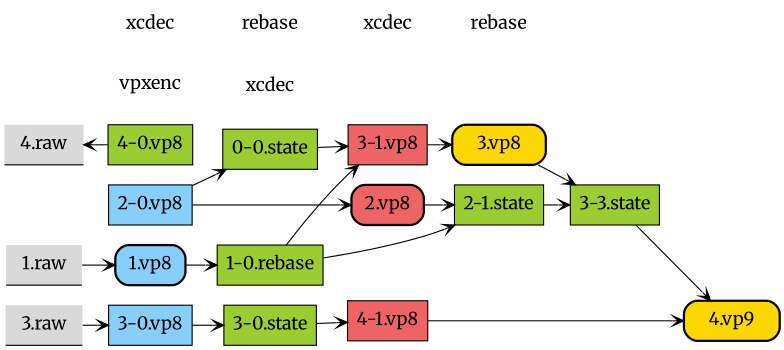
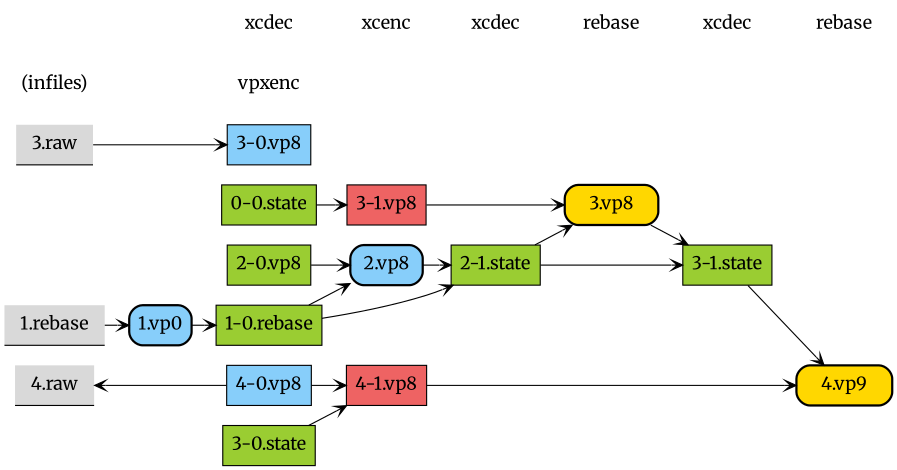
node "xcenc": added
node "(infiles)": added
node "4-0.vp8": fillcolor olivedrab3 -> lightskyblue
edge "2-0.vp8" -> "0-0.state": removed
node "2-0.vp8": fillcolor lightskyblue -> olivedrab3
node "2.vp8": fillcolor indianred2 -> lightskyblue
node "3-3.state": label "3-3.state" -> "3-1.state"
edge "1-0.rebase" -> "3-1.vp8": now "1-0.rebase" -> "2.vp8"
edge "2-1.state" -> "3.vp8": added
node "1.raw": label "1.raw" -> "1.rebase"
node "1.vp8": label "1.vp8" -> "1.vp0"
edge "3-0.vp8" -> "3-0.state": removed
edge "4-0.vp8" -> "4-1.vp8": added
